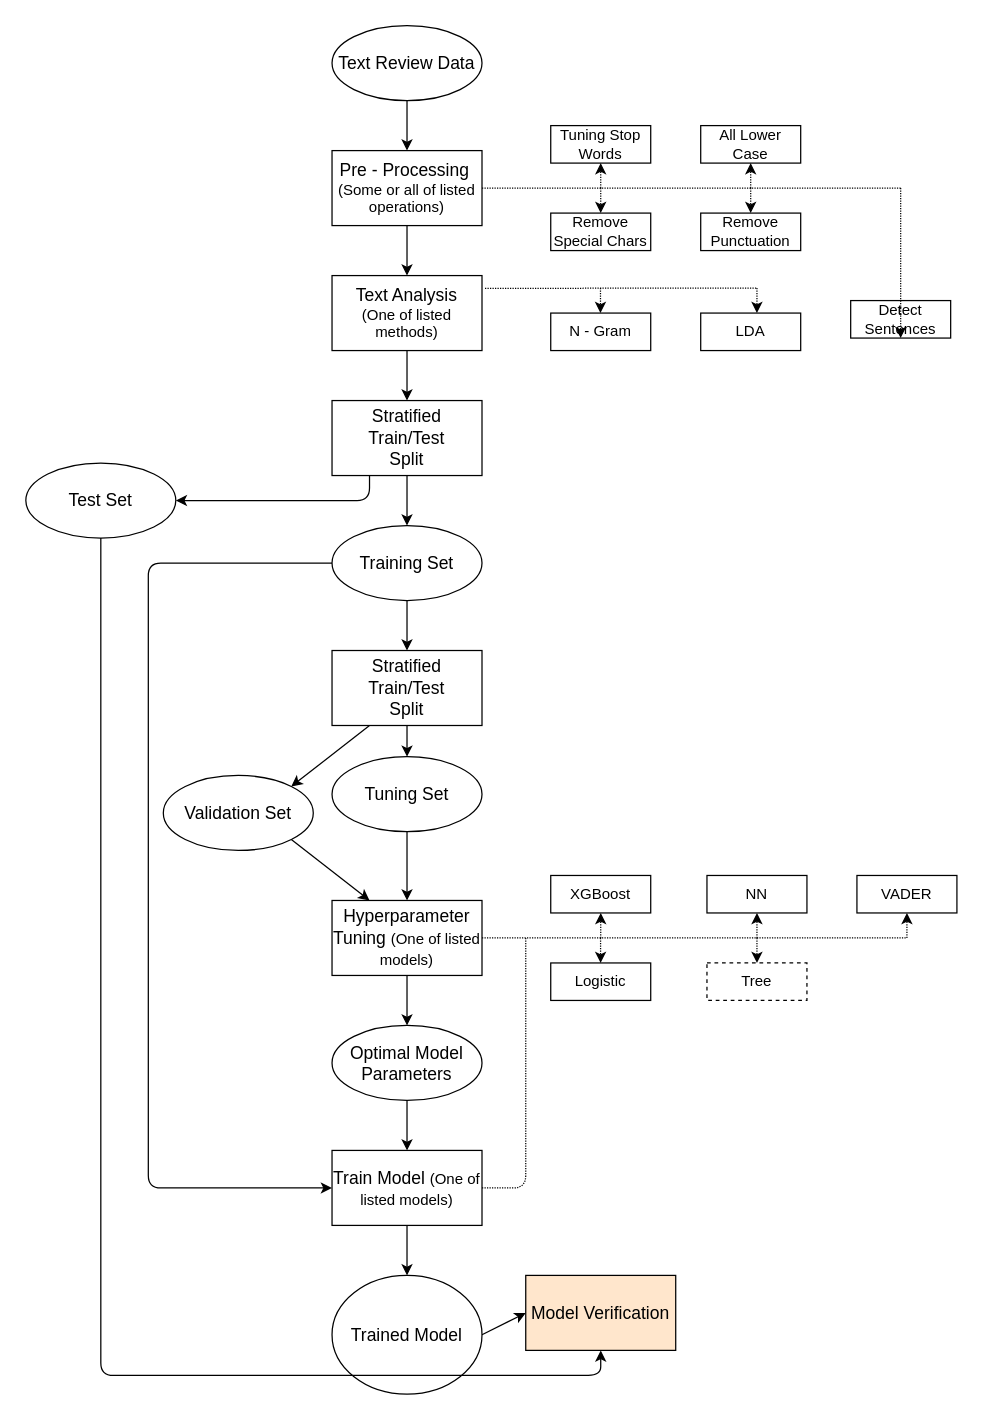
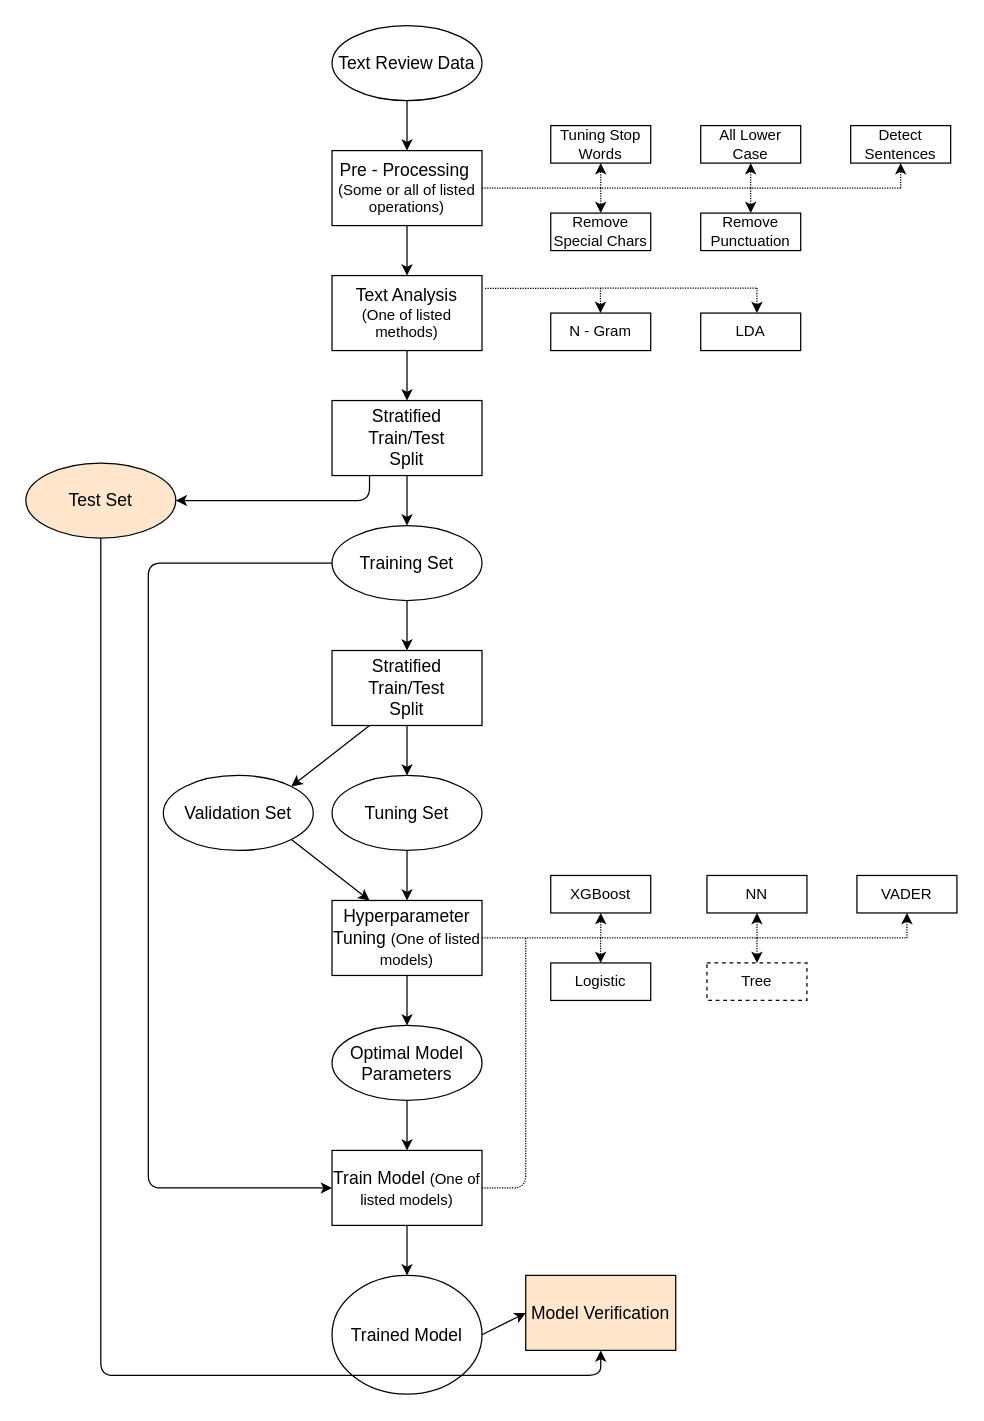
node "Detect Sentences": moved (901, 319) -> (901, 144)
node "Test Set": fillcolor #ffffff -> #ffe6cc
node "Tuning Set": moved (407, 794) -> (407, 813)
